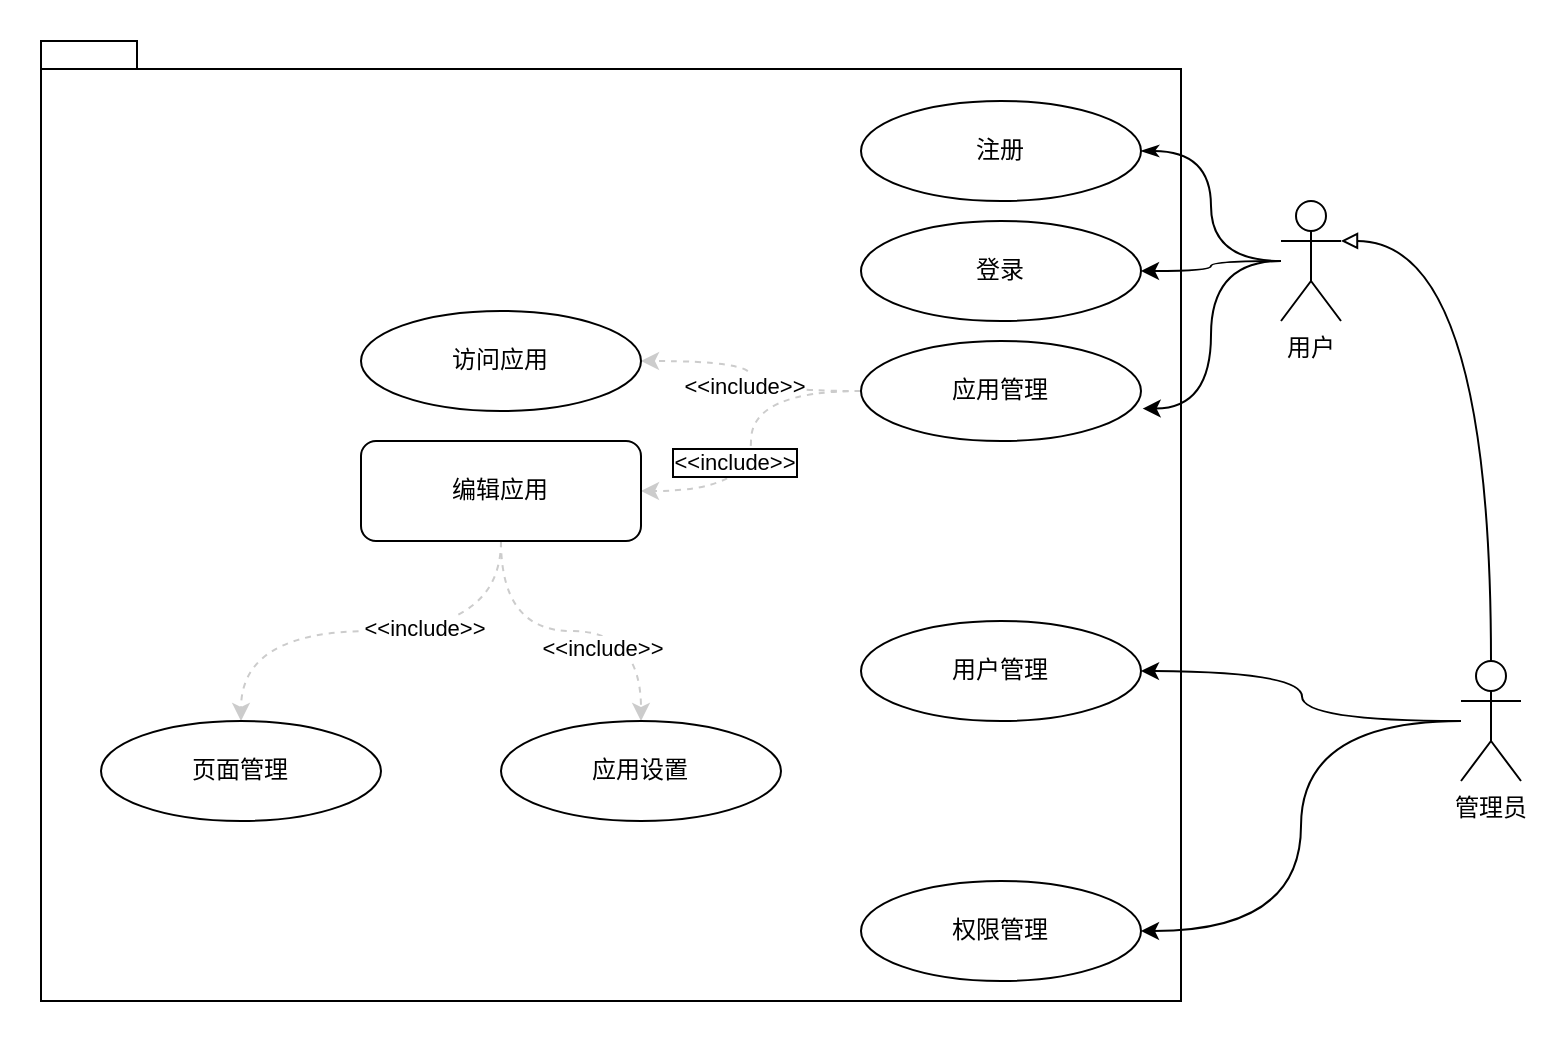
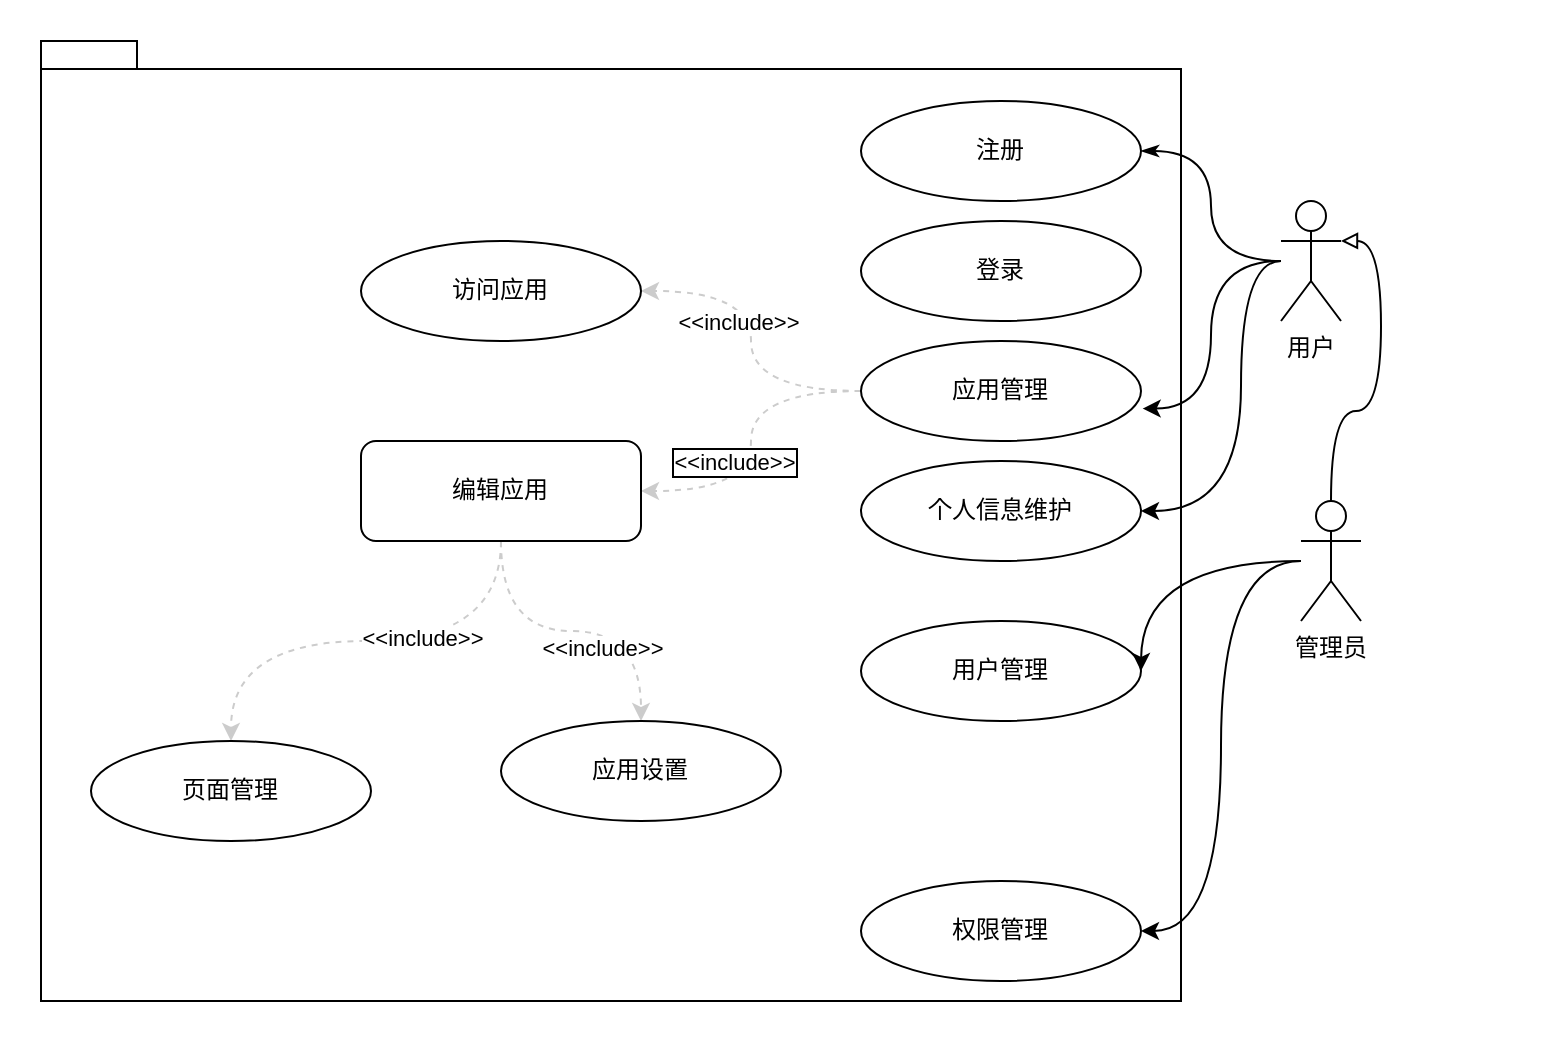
edge "用户" -> "登录": removed
node "访问应用": moved (501, 361) -> (501, 291)
edge "用户" -> "个人信息维护": added
node "个人信息维护": added
node "管理员": moved (1491, 721) -> (1331, 561)
node "页面管理": moved (241, 771) -> (231, 791)
